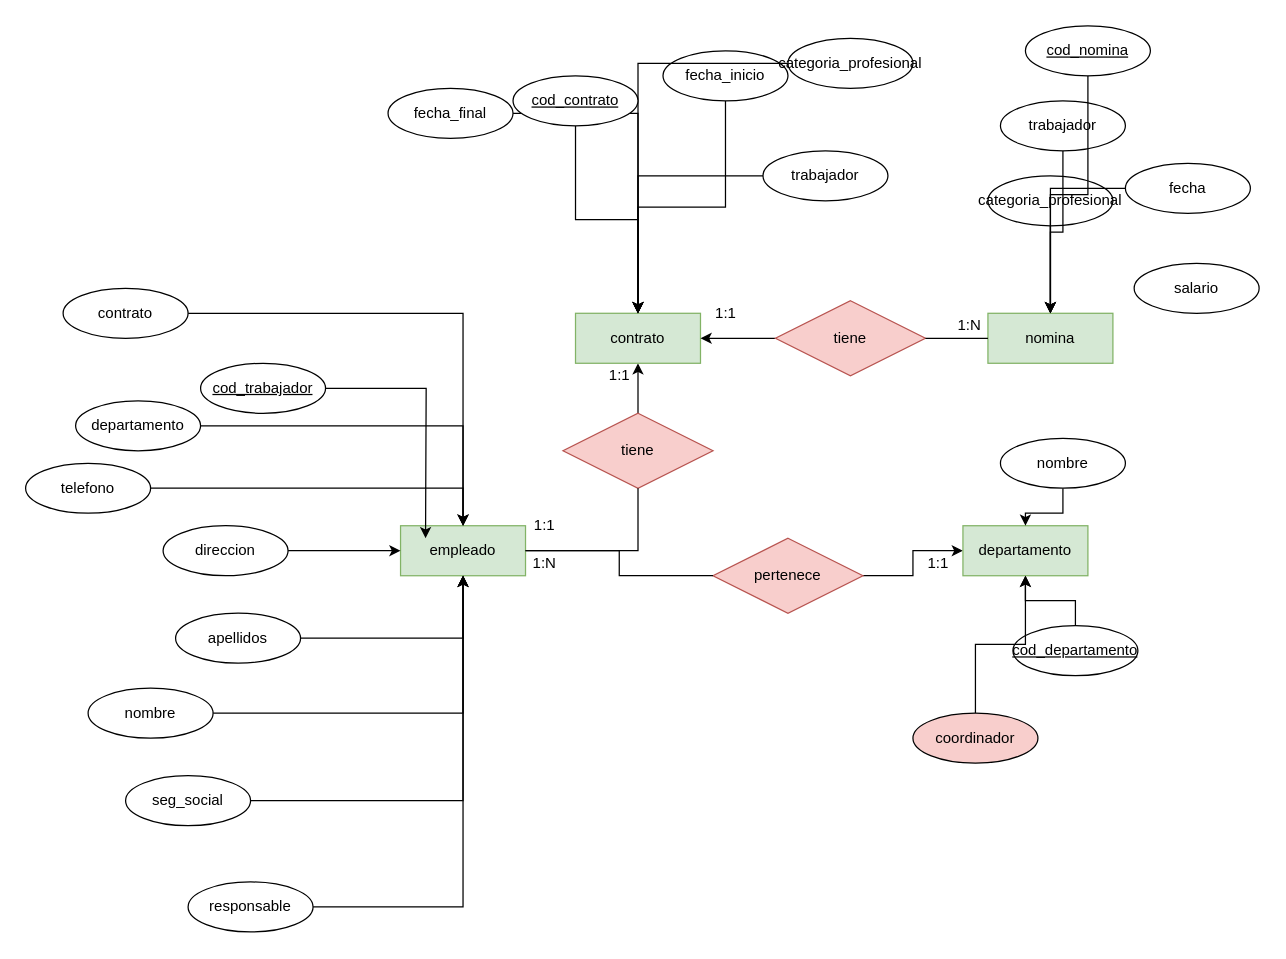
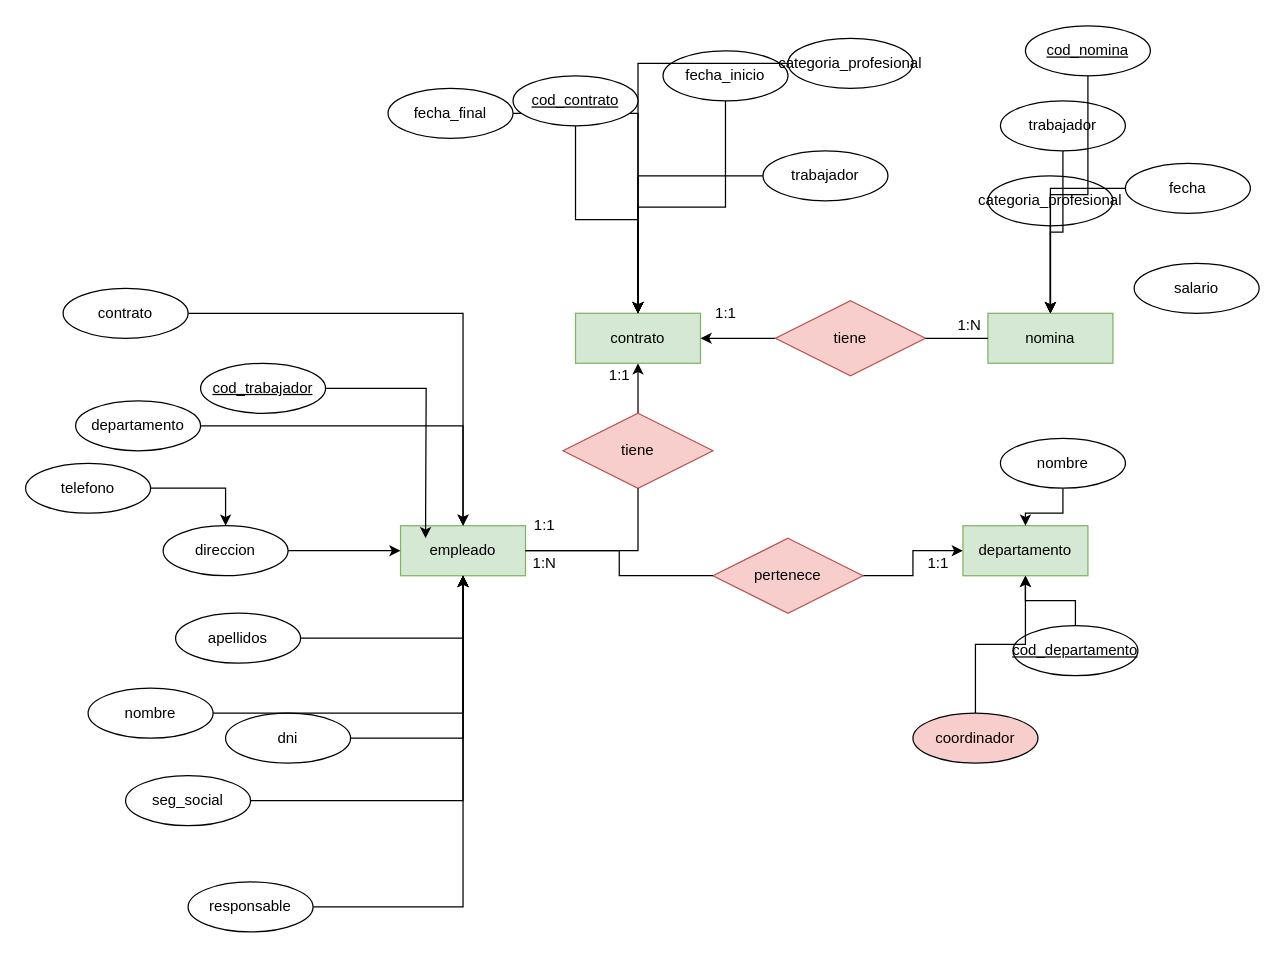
edge "telefono" -> "empleado": now "telefono" -> "direccion"
node "dni": added
edge "dni" -> "empleado": added
